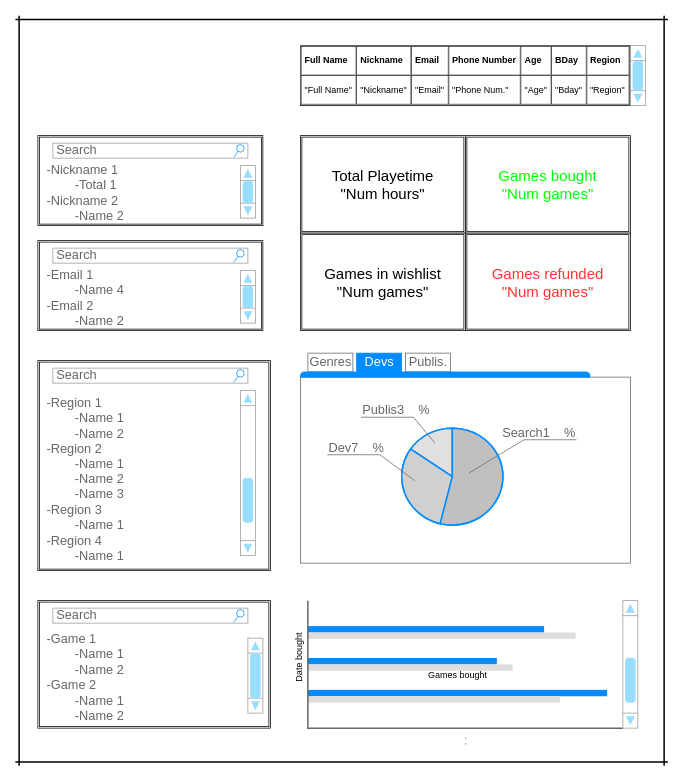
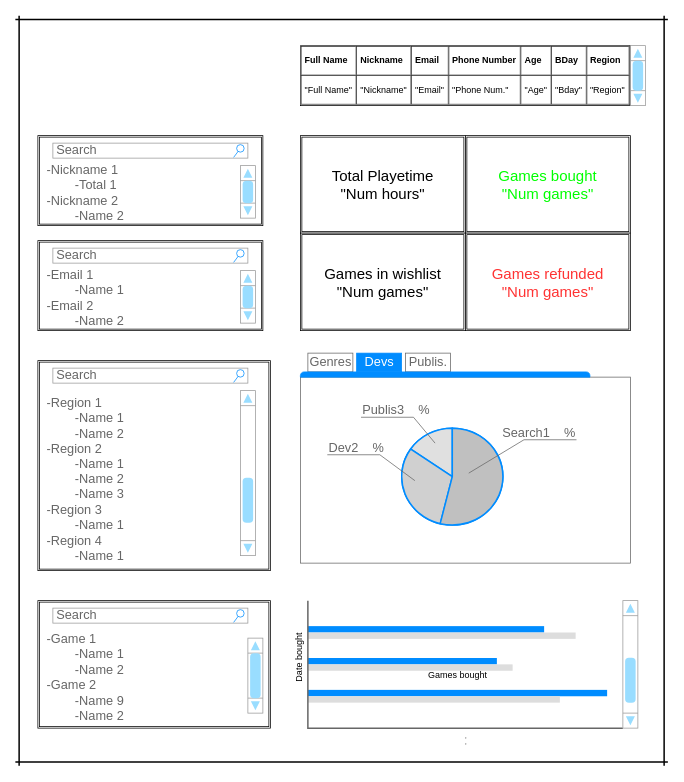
node "-Email 1 -Name 4 -Email 2 -Name 2": label "-Email 1 -Name 4 -Email 2 -Name 2" -> "-Email 1 -Name 1 -Email 2 -Name 2"
node "Dev7 %": label "Dev7 %" -> "Dev2 %"
node "-Game 1 -Name 1 -Name 2 -Game 2 -Name 1 -Name 2": label "-Game 1 -Name 1 -Name 2 -Game 2 -Name 1 -Name 2" -> "-Game 1 -Name 1 -Name 2 -Game 2 -Name 9 -Name 2"
